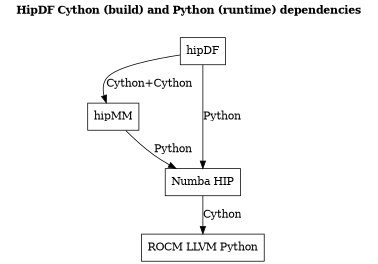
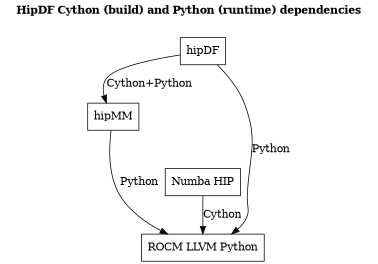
edge "hipDF" -> "hipMM": label "Cython+Cython" -> "Cython+Python"
edge "hipDF" -> "Numba HIP": now "hipDF" -> "ROCM LLVM Python"
edge "hipMM" -> "Numba HIP": now "hipMM" -> "ROCM LLVM Python"
